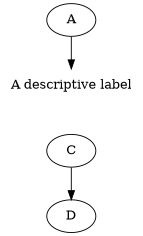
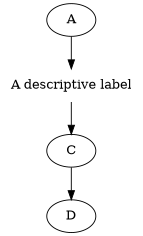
edge "A descriptive label" -> "C": added
